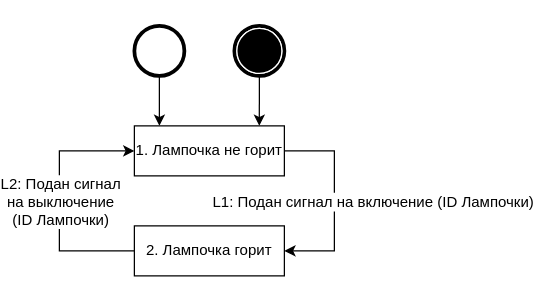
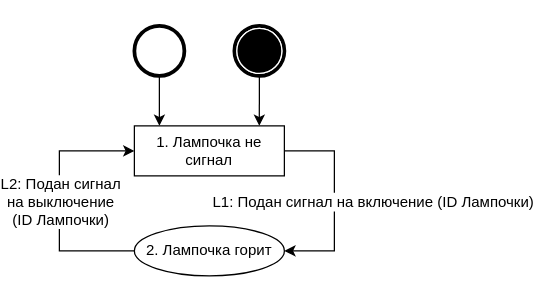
node "1. Лампочка не горит": label "1. Лампочка не горит" -> "1. Лампочка не сигнал"
node "2. Лампочка горит": shape rectangle -> ellipse
